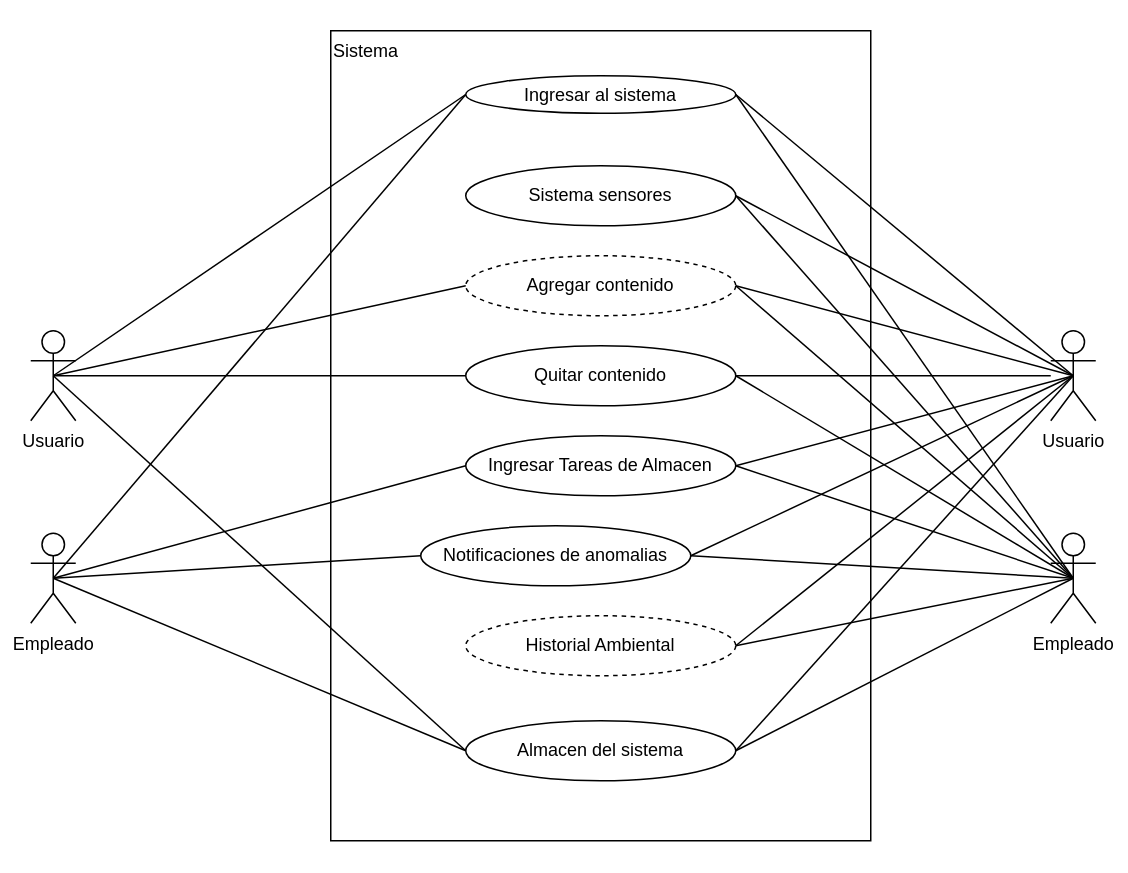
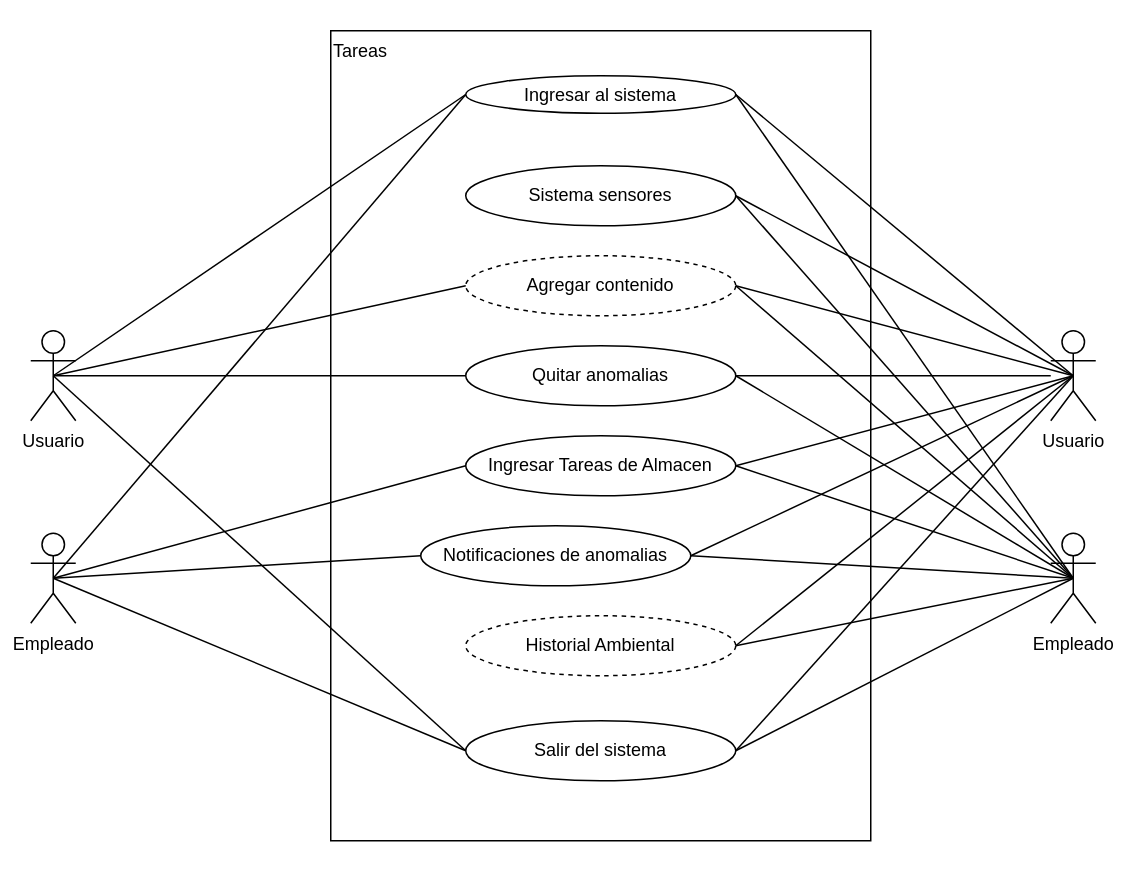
node "Sistema": label "Sistema" -> "Tareas"
node "Quitar contenido": label "Quitar contenido" -> "Quitar anomalias"
node "Almacen del sistema": label "Almacen del sistema" -> "Salir del sistema"
